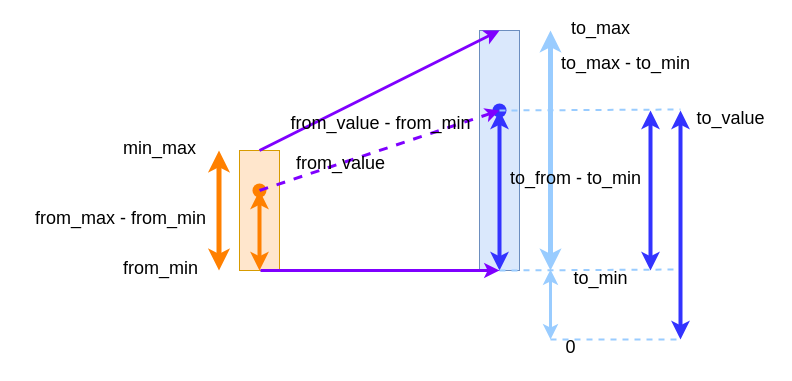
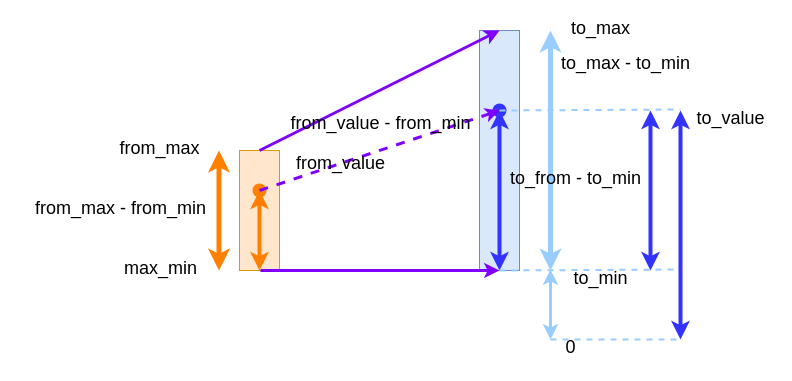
node "min_max": label "min_max" -> "from_max"
node "from_max - from_min": moved (121, 221) -> (121, 211)
node "from_min": label "from_min" -> "max_min"
